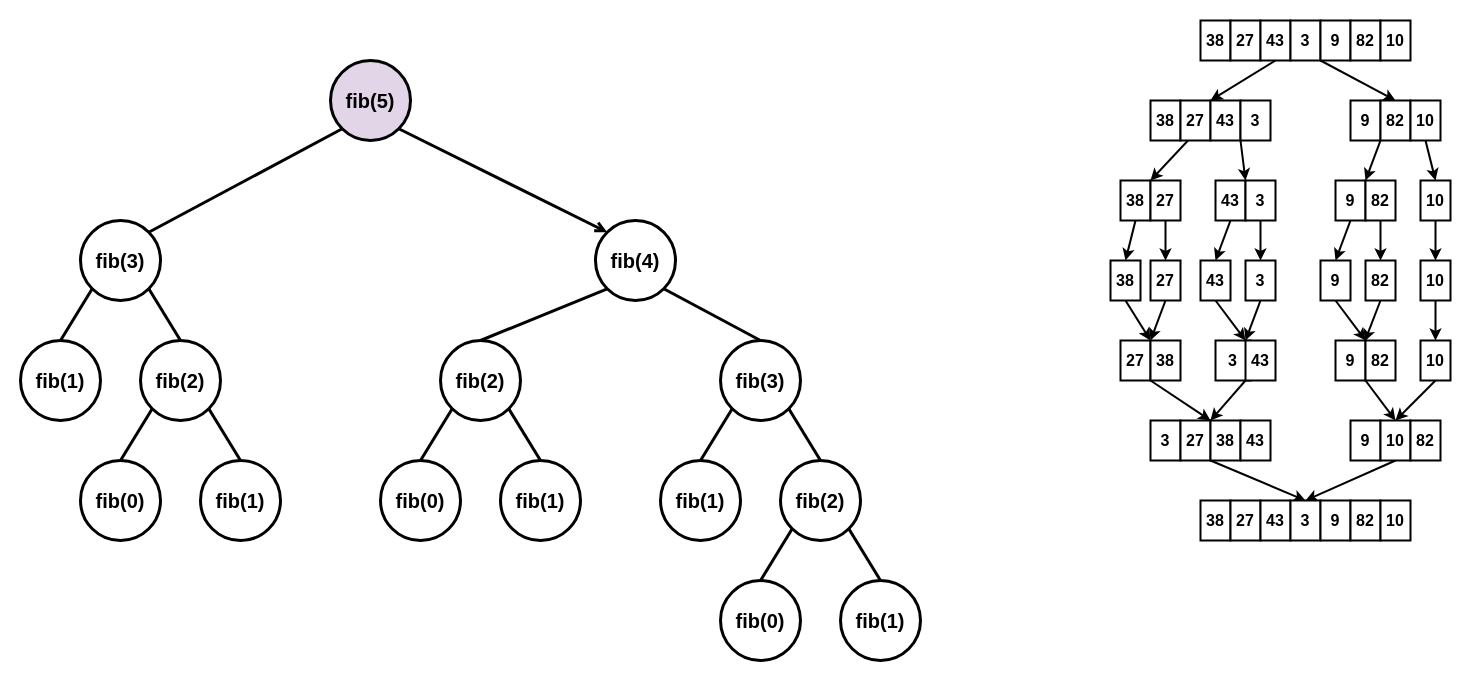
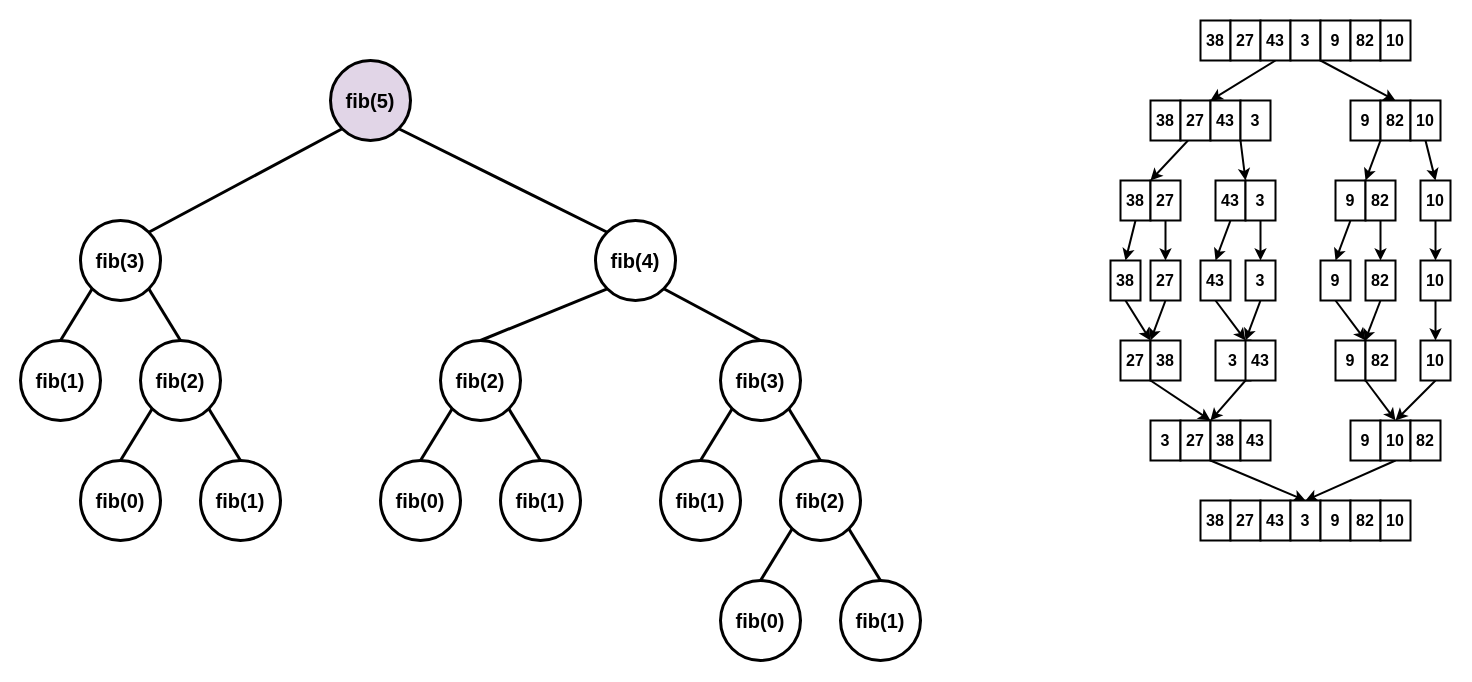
edge "fib(5)" -> "fib(4)": arrowhead open -> none
